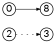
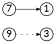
node "0": label "0" -> "7"
node "8": label "8" -> "1"
node "2": label "2" -> "9"
